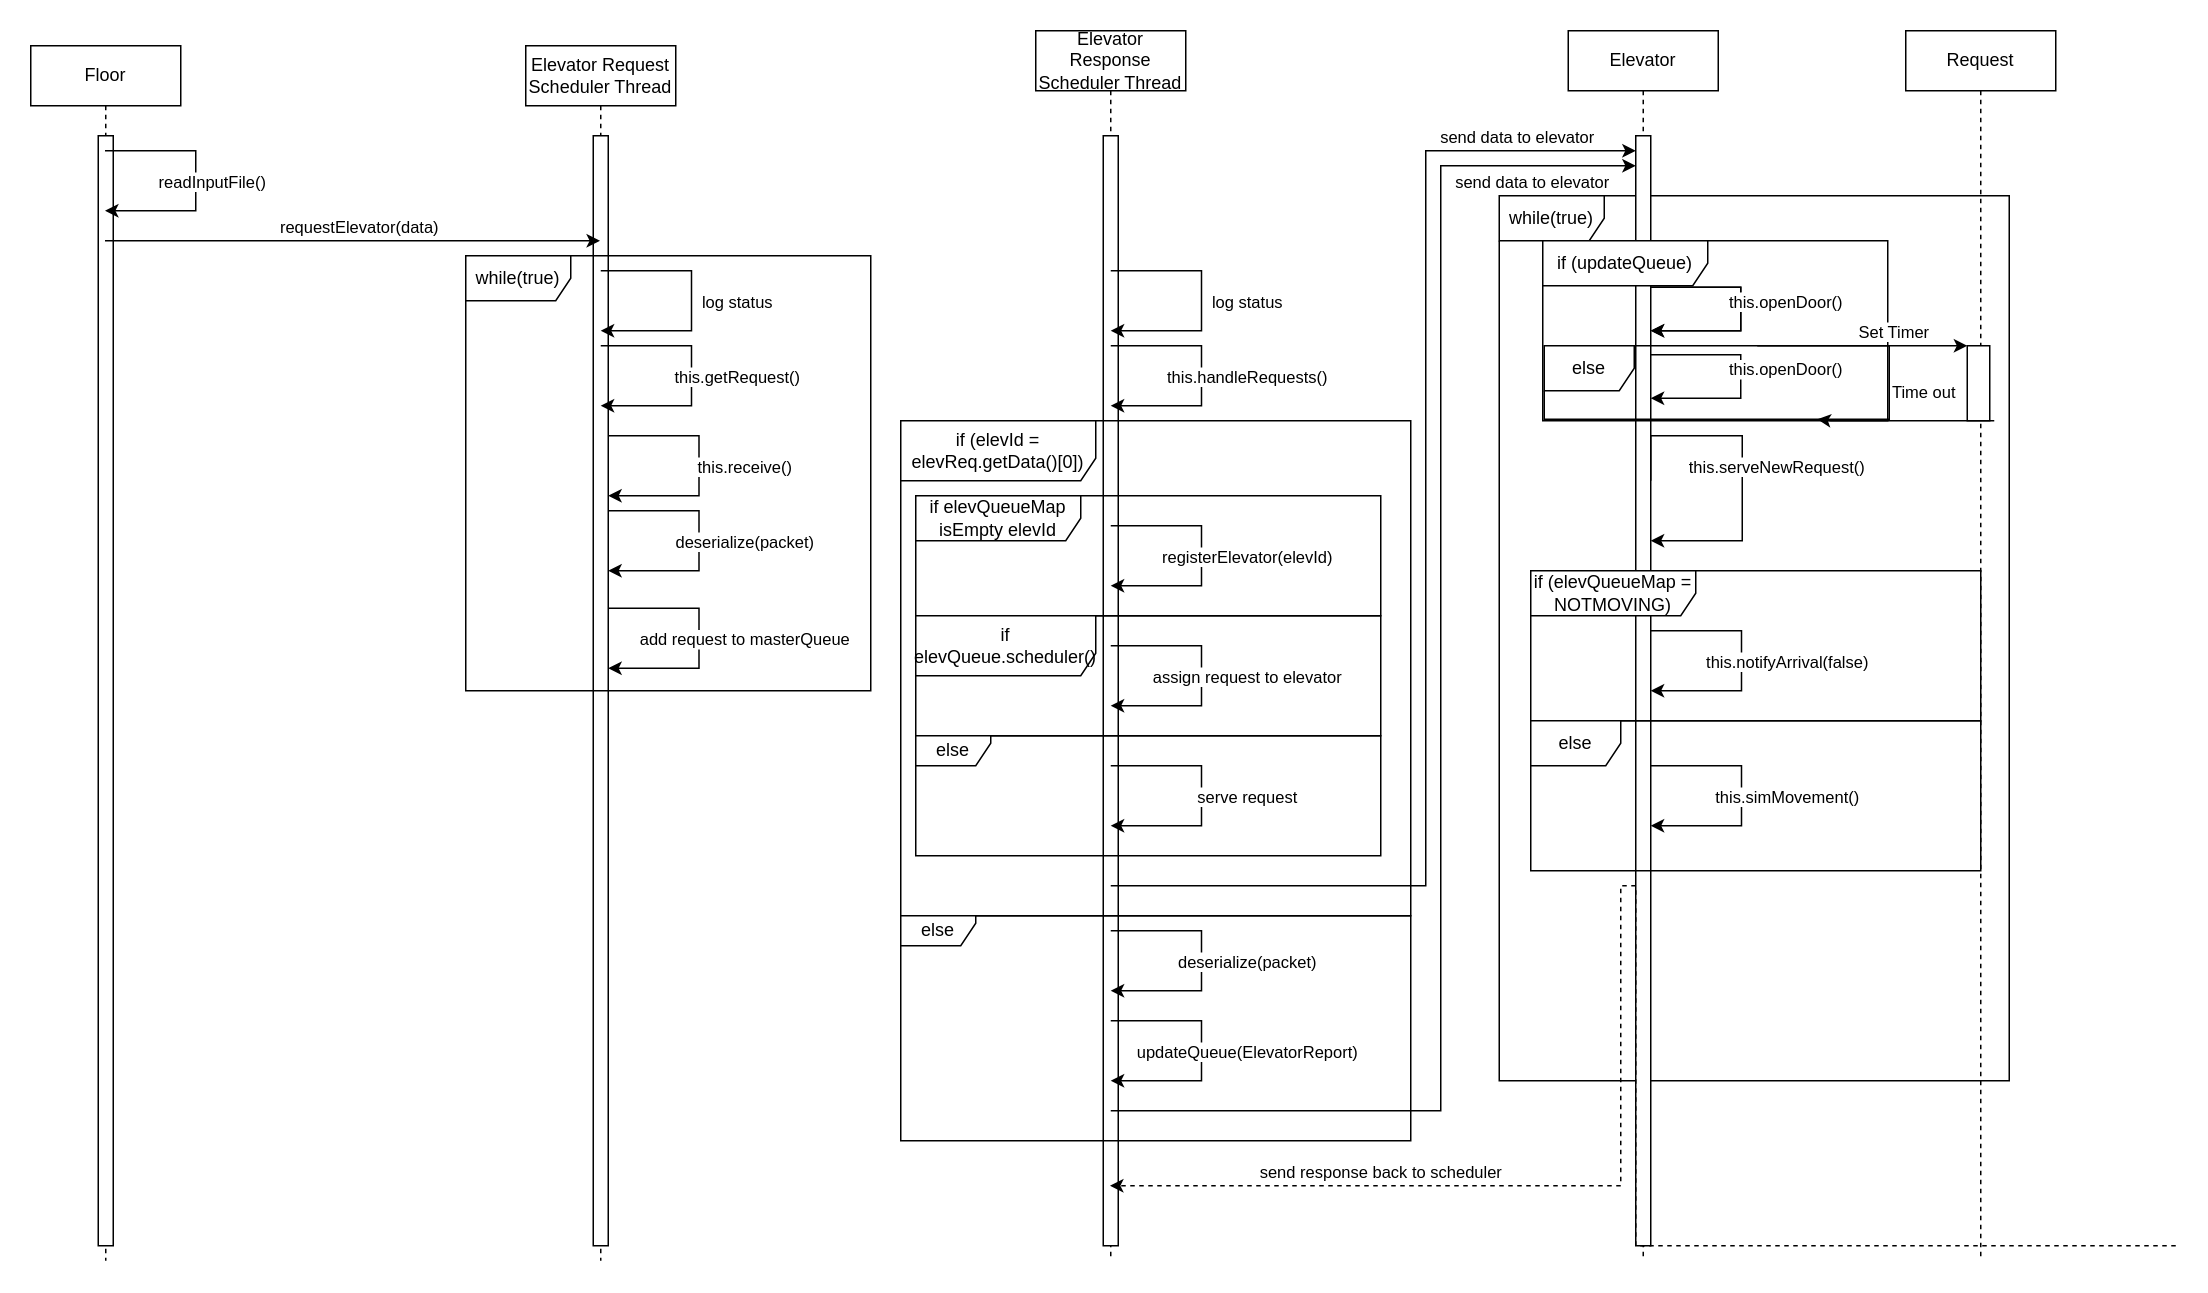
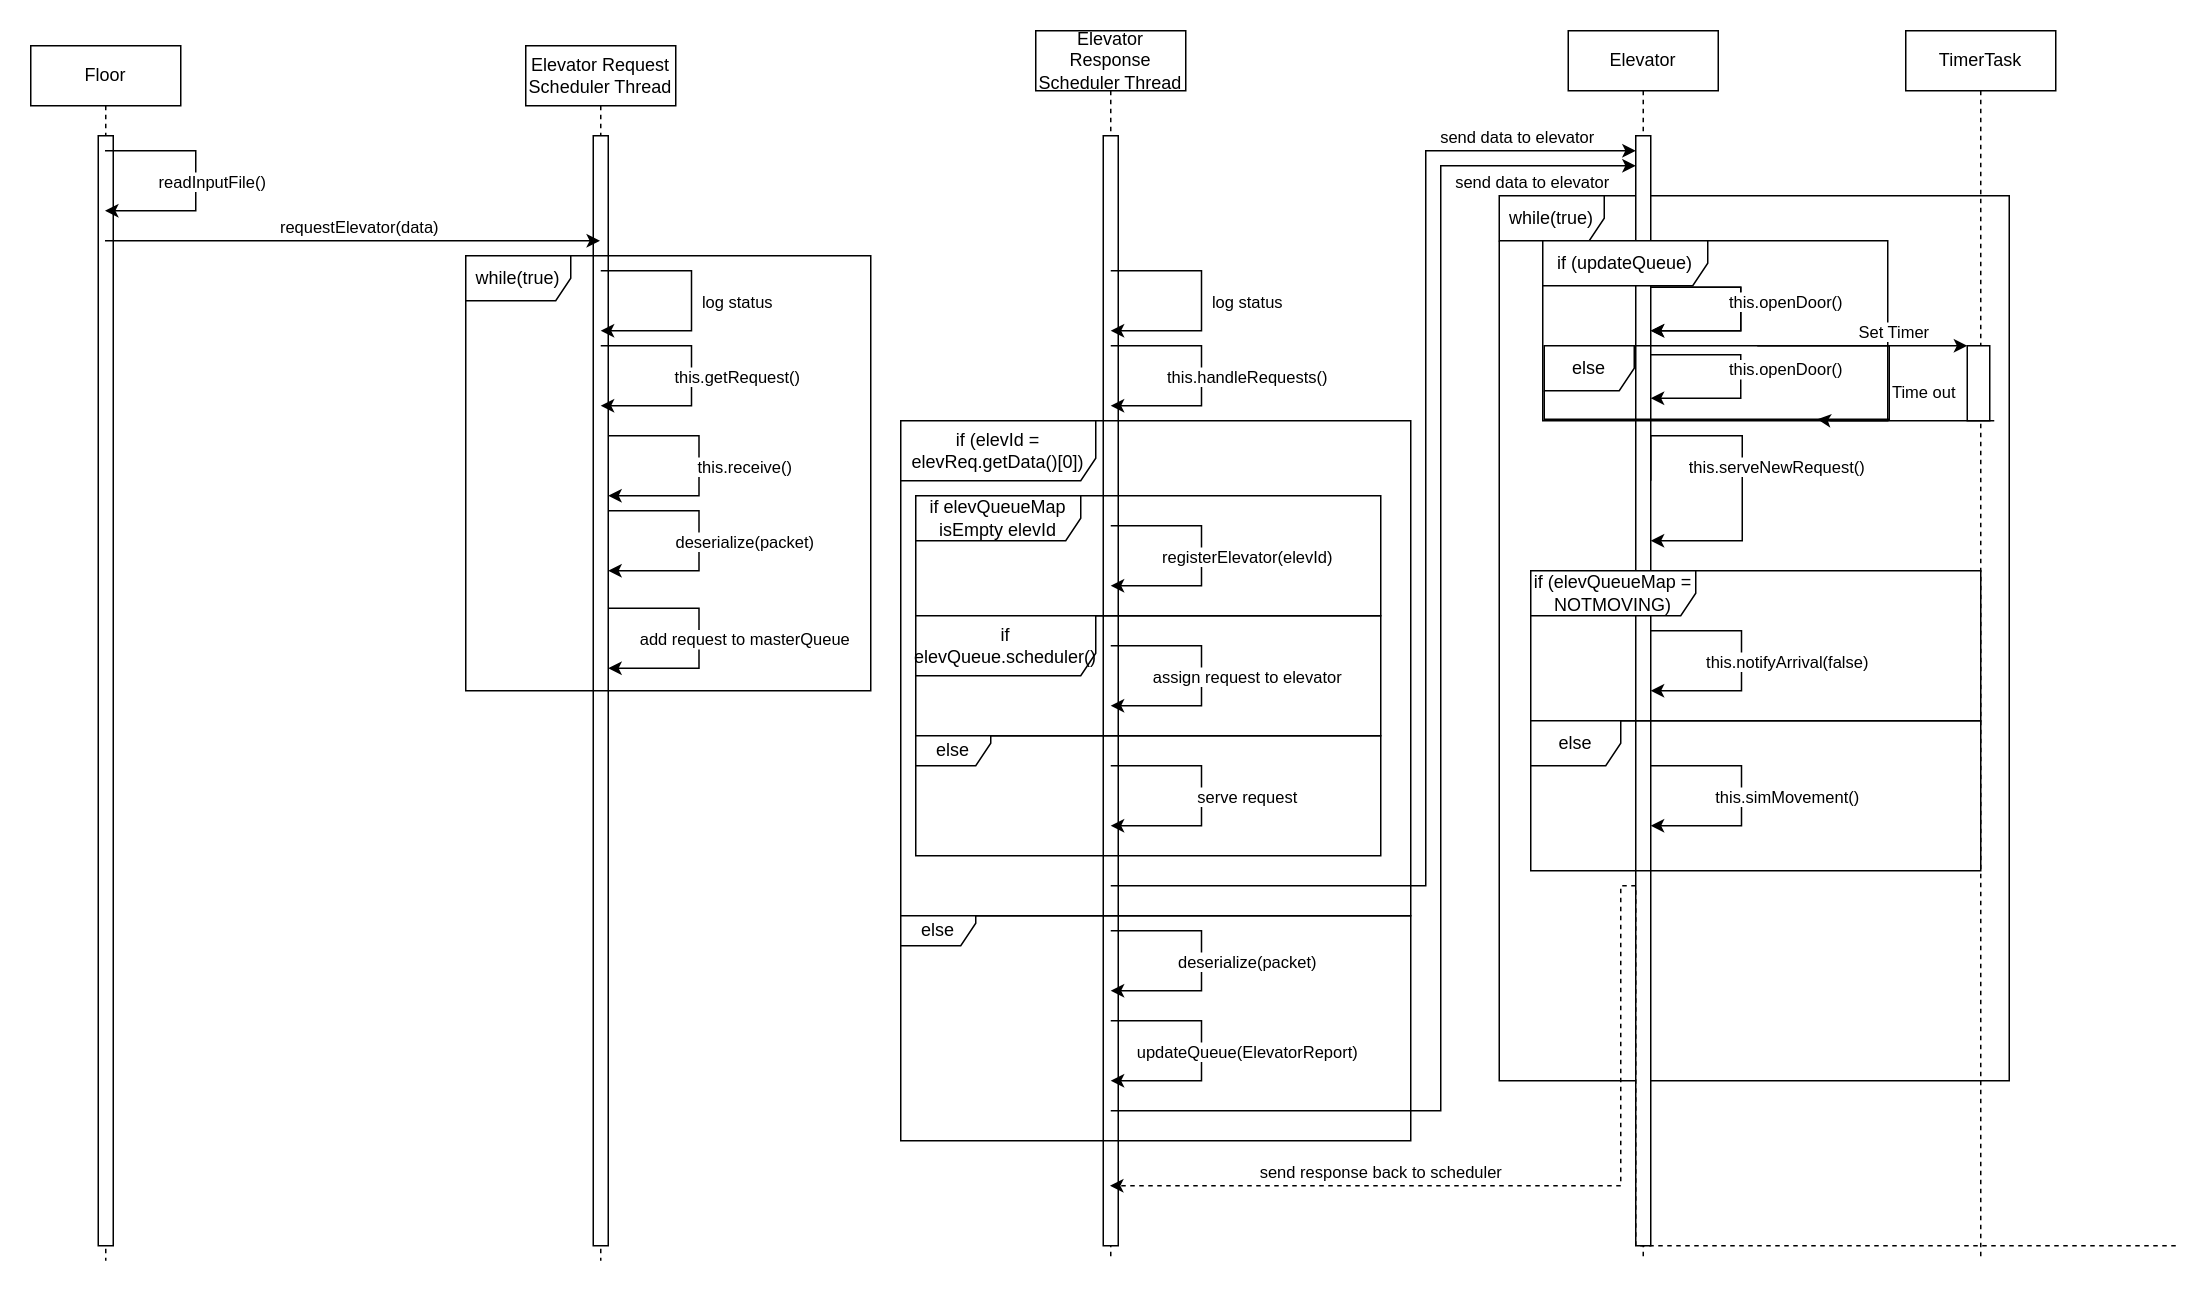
node "Request": label "Request" -> "TimerTask"
